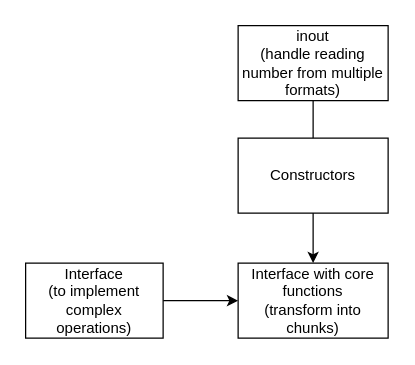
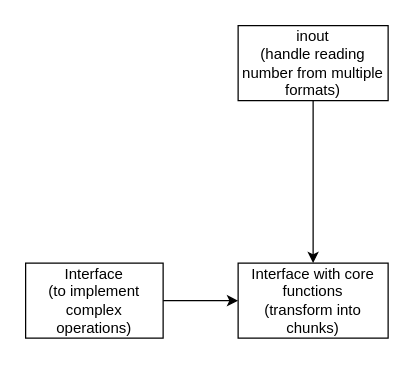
node "Constructors": removed
